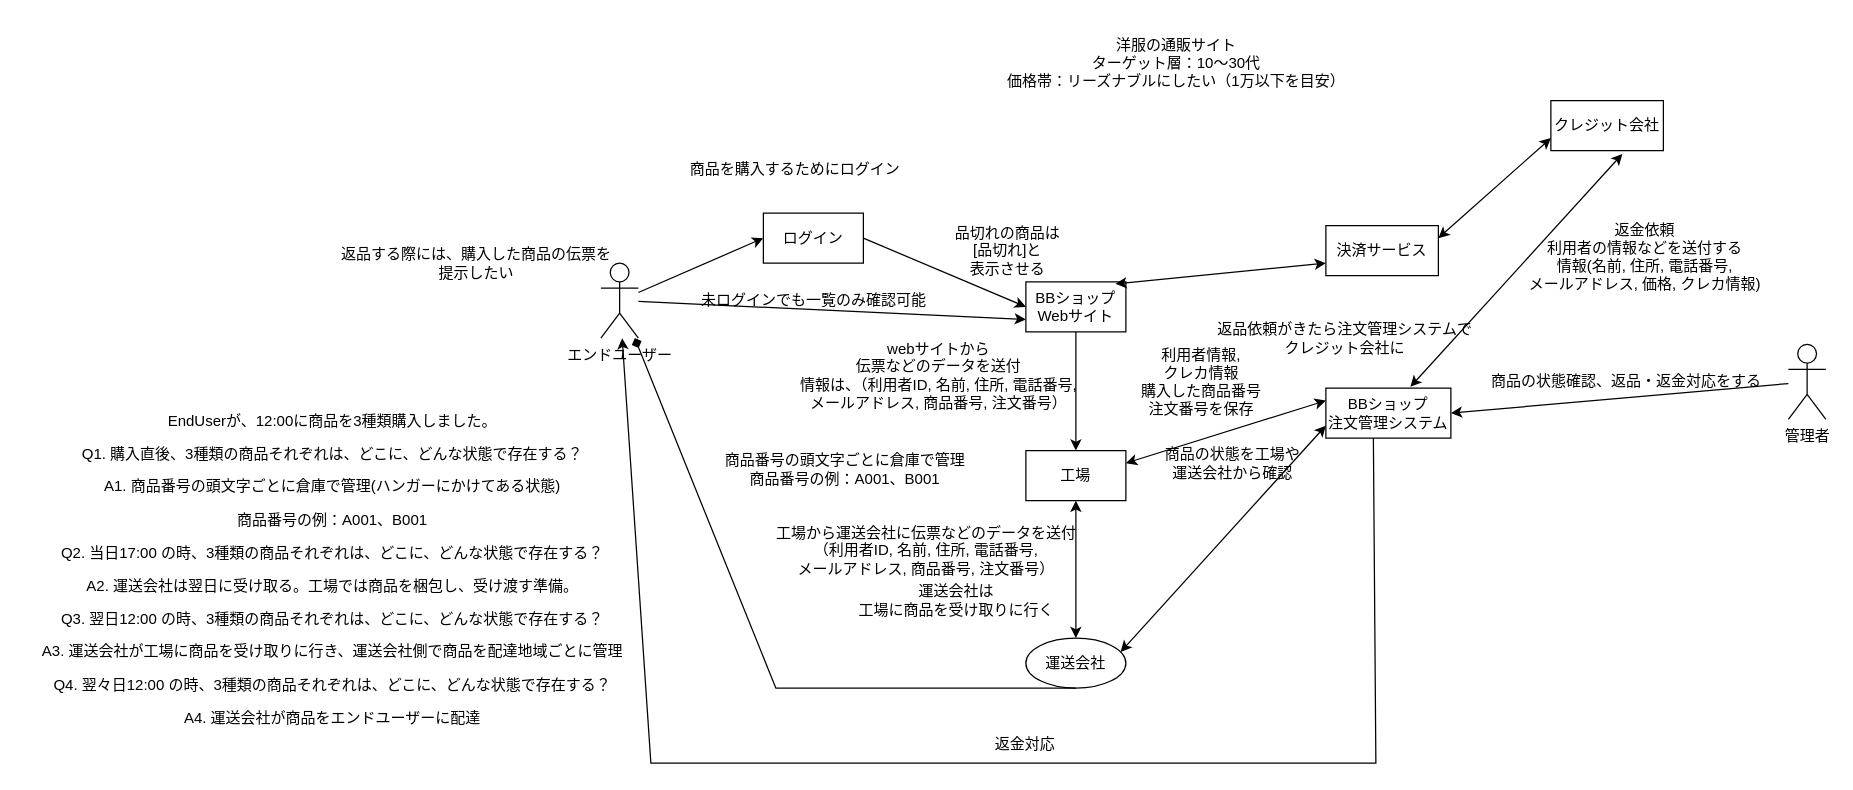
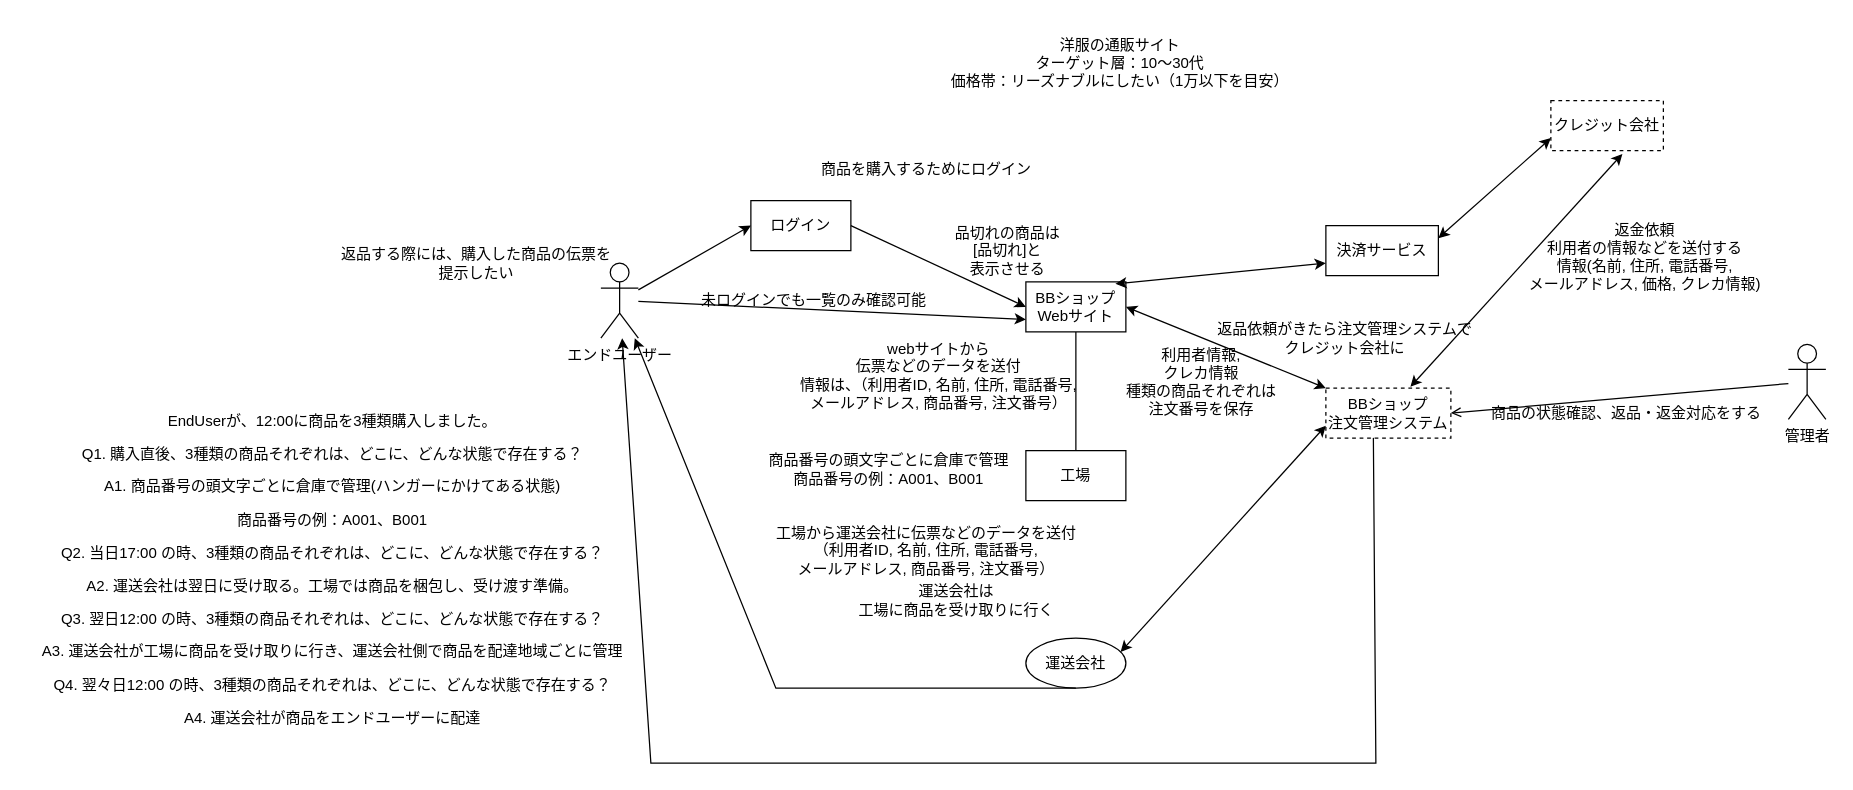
node "洋服の通販サイト ターゲット層：10～30代 価格帯：リーズナブルにしたい（1万以下を目安）": moved (1176, 63) -> (1119, 63)
node "クレジット会社": style solid -> dashed
node "商品を購入するためにログイン": moved (794, 169) -> (926, 169)
node "ログイン": moved (813, 238) -> (801, 226)
edge "BBショップ Webサイト" -- "BBショップ 注文管理システム": added
edge "運送会社" -> "エンドユーザー": arrowhead diamond -> classic
node "利用者情報, クレカ情報 購入した商品番号 注文番号を保存": label "利用者情報, クレカ情報 購入した商品番号 注文番号を保存" -> "利用者情報, クレカ情報 種類の商品それぞれは 注文番号を保存"
node "商品の状態確認、返品・返金対応をする": moved (1626, 382) -> (1626, 413)
edge "管理者" -> "BBショップ 注文管理システム": arrowhead classic -> open
node "BBショップ 注文管理システム": style solid -> dashed
edge "BBショップ 注文管理システム" -- "工場": removed
edge "BBショップ Webサイト" -> "工場": arrowhead classic -> none
node "商品の状態を工場や 運送会社から確認": removed
node "商品番号の頭文字ごとに倉庫で管理 商品番号の例：A001、B001": moved (844, 469) -> (888, 469)
edge "工場" -- "運送会社": removed
node "返金対応": removed
